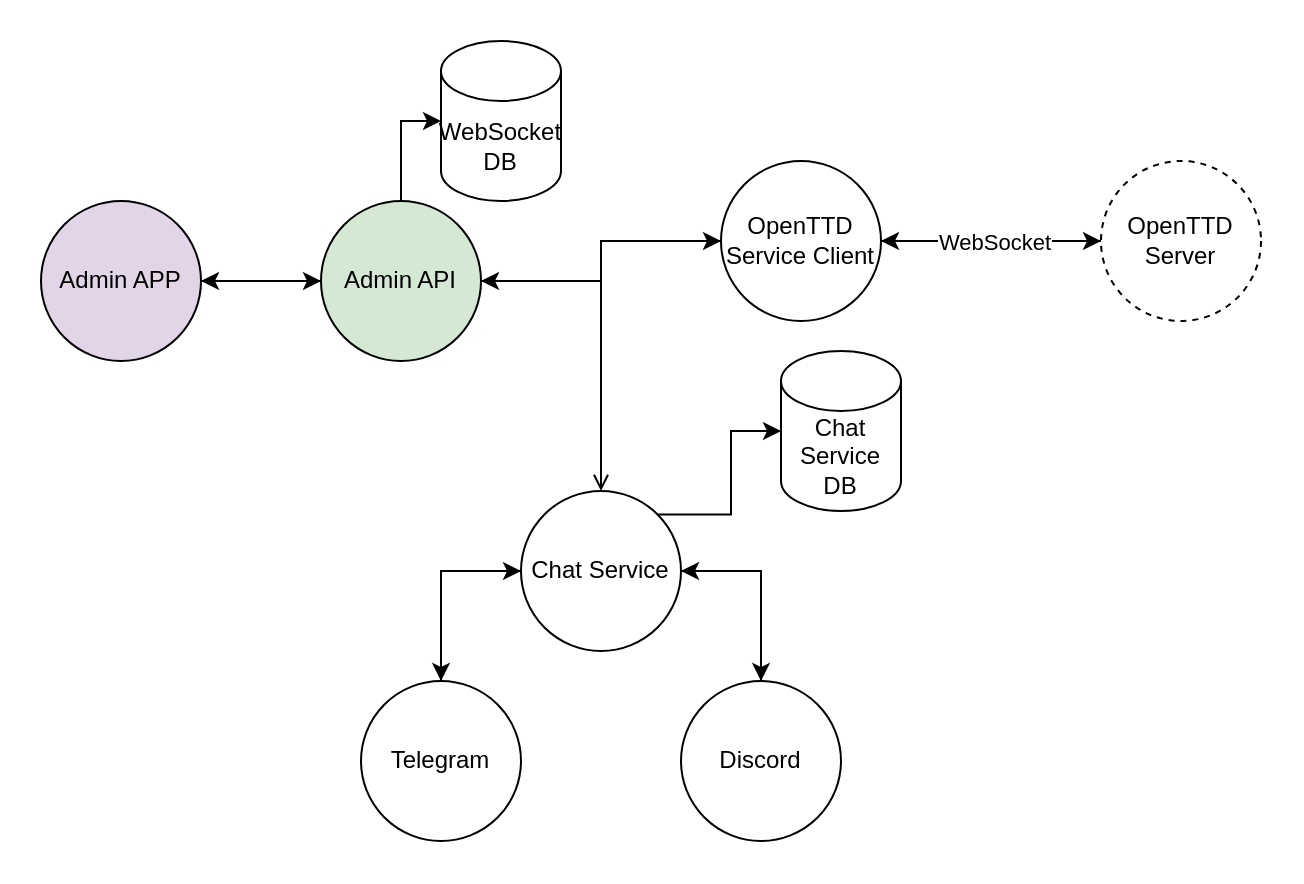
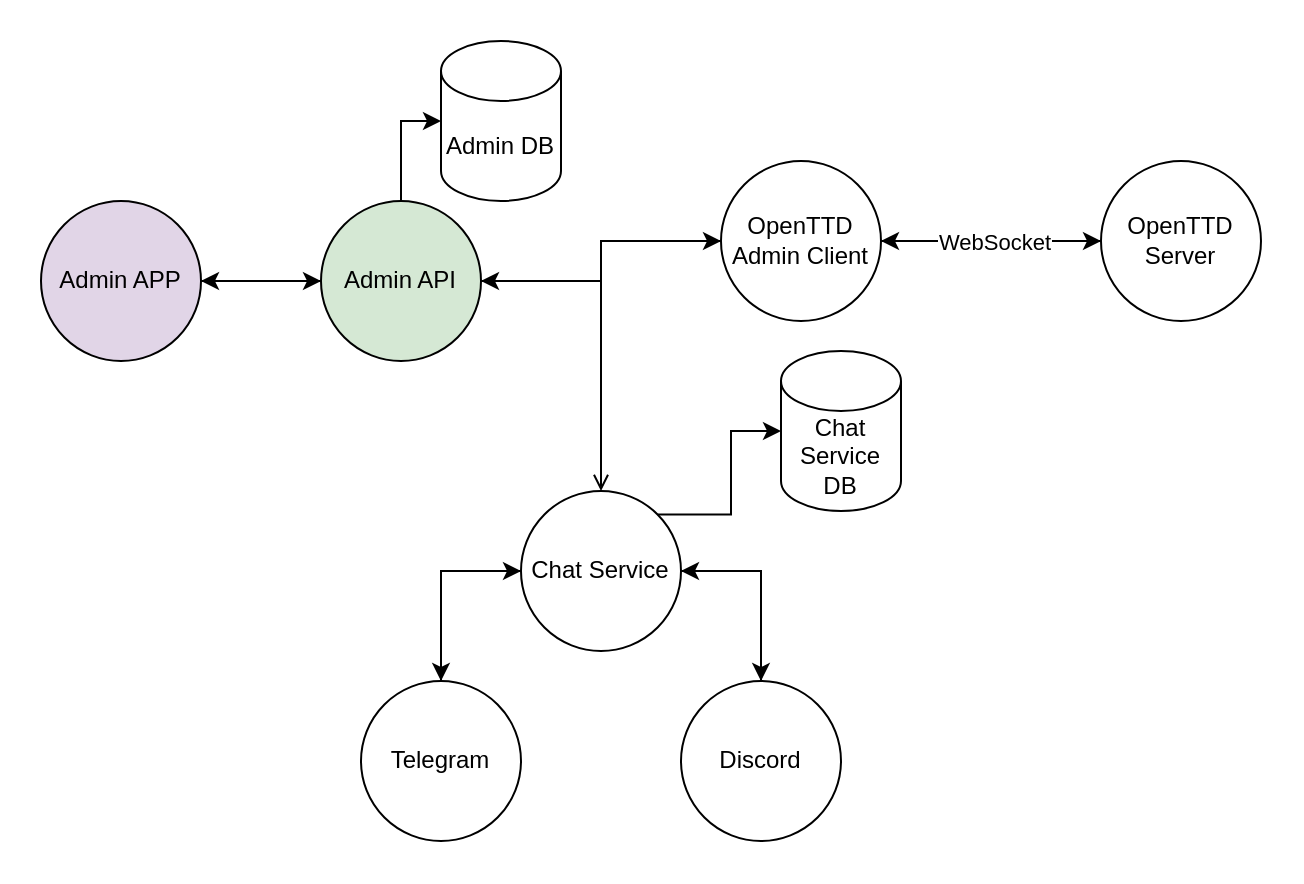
node "WebSocket DB": label "WebSocket DB" -> "Admin DB"
node "OpenTTD Service Client": label "OpenTTD Service Client" -> "OpenTTD Admin Client"
node "OpenTTD Server": style dashed -> solid
